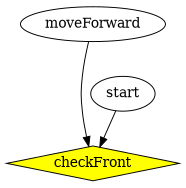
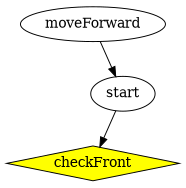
edge "moveForward" -> "checkFront": now "moveForward" -> "start"
